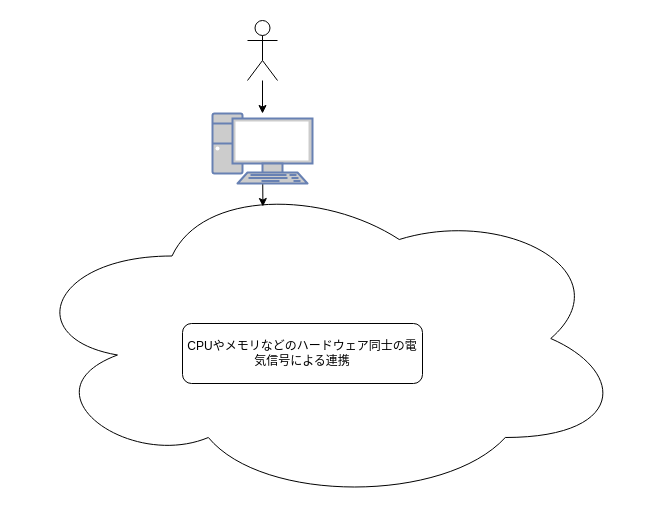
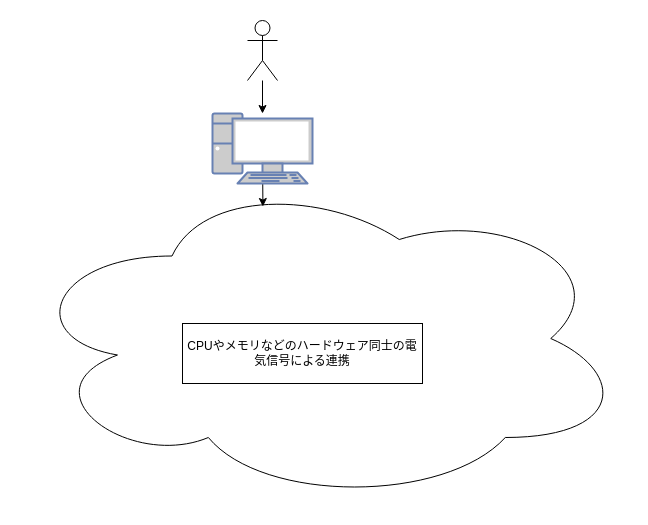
node "CPUやメモリなどのハードウェア同士の電気信号による連携": shape rounded rectangle -> rectangle
